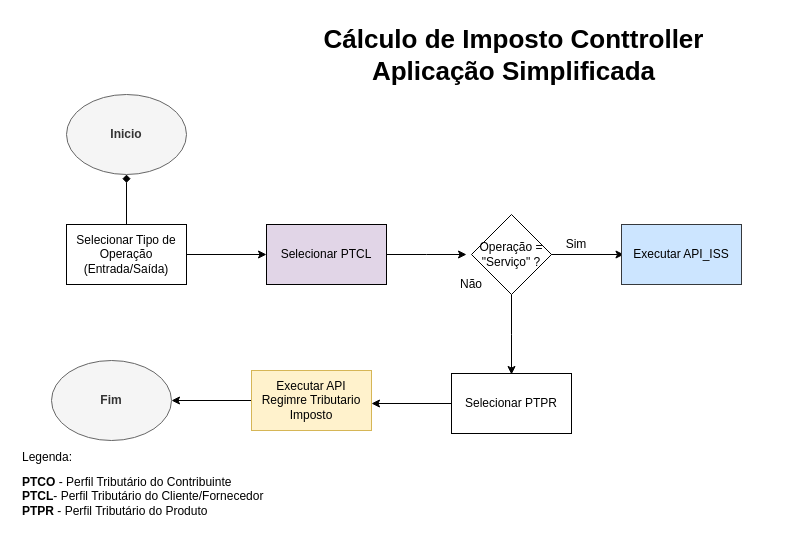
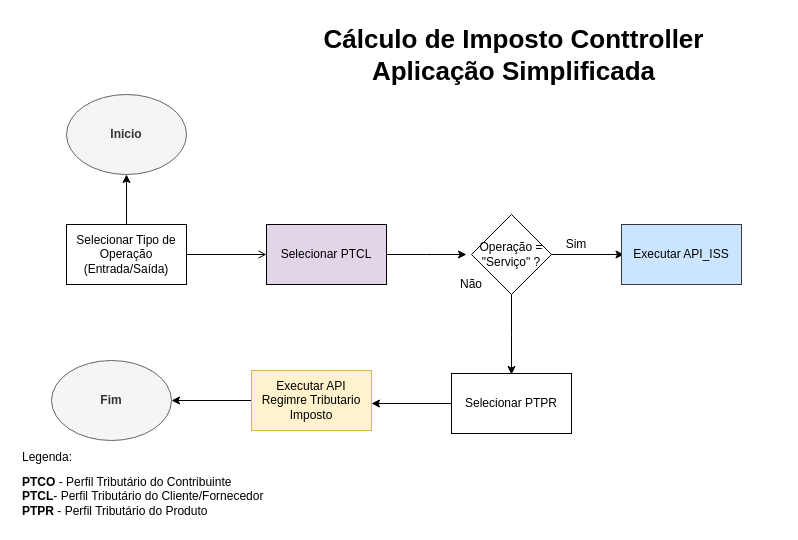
edge "Selecionar Tipo de Operação (Entrada/Saída)" -> "Inicio": arrowhead diamond -> classic
edge "Selecionar Tipo de Operação (Entrada/Saída)" -> "Selecionar PTCL": arrowhead classic -> open
